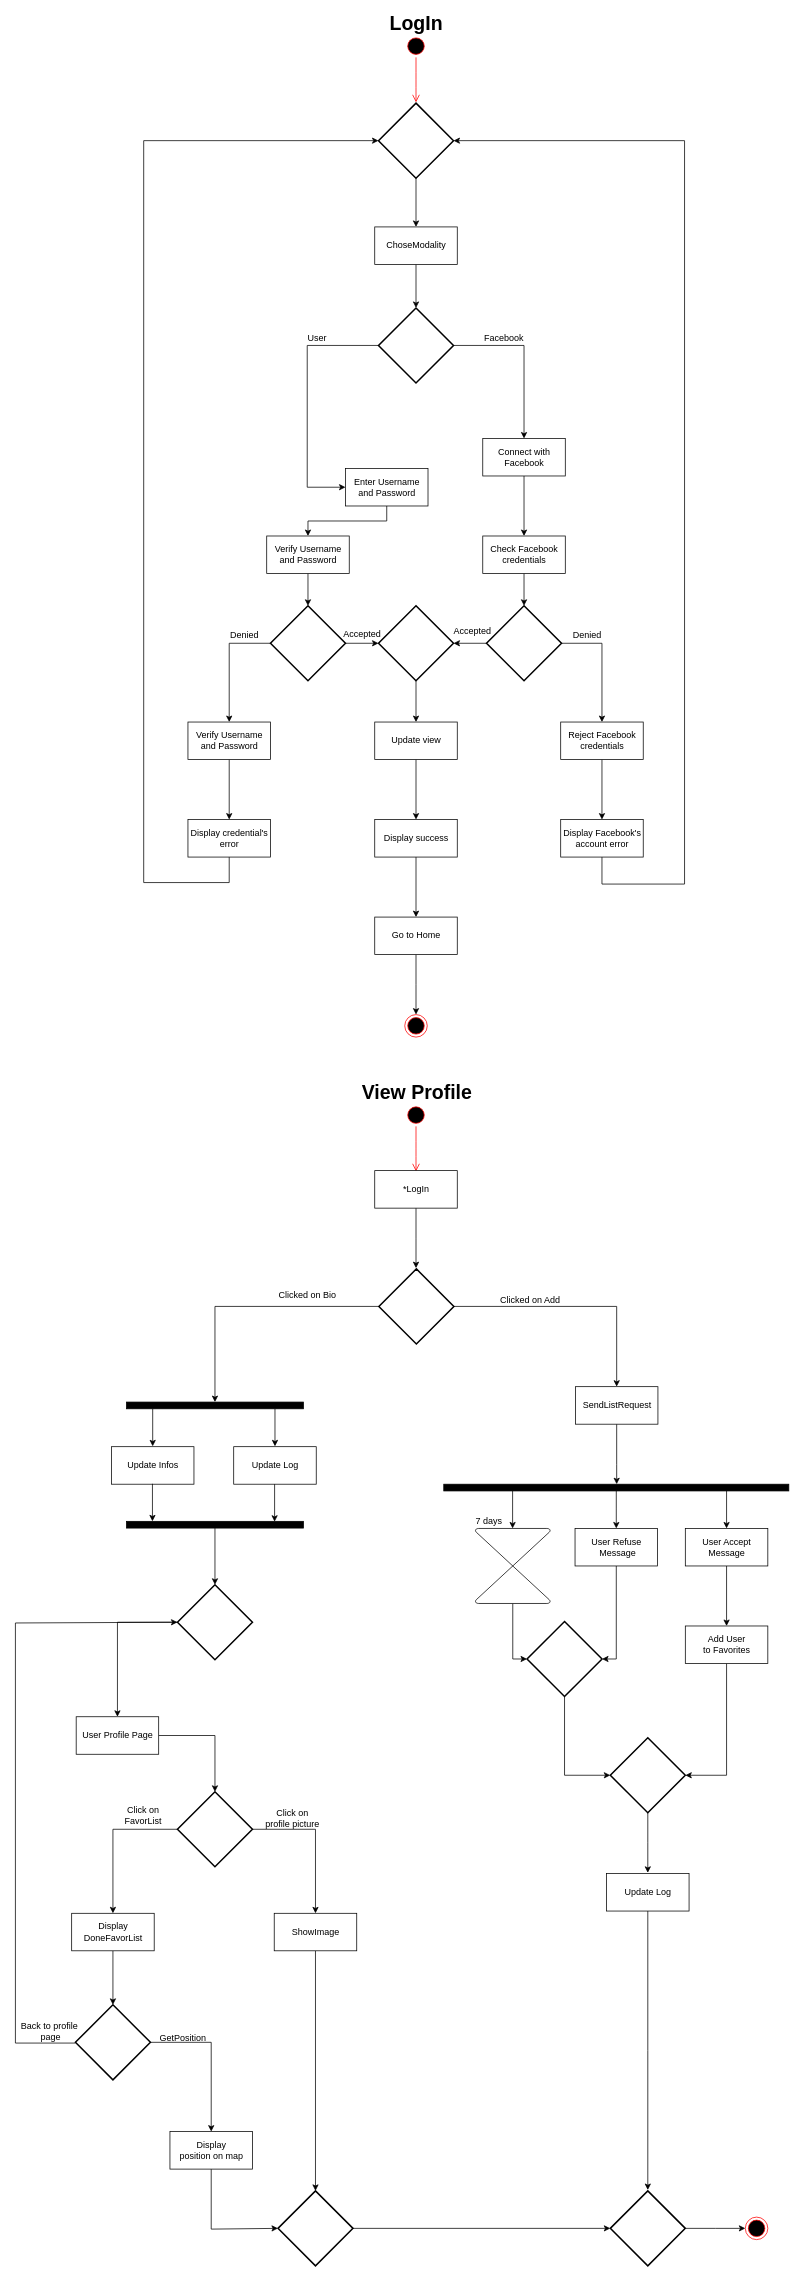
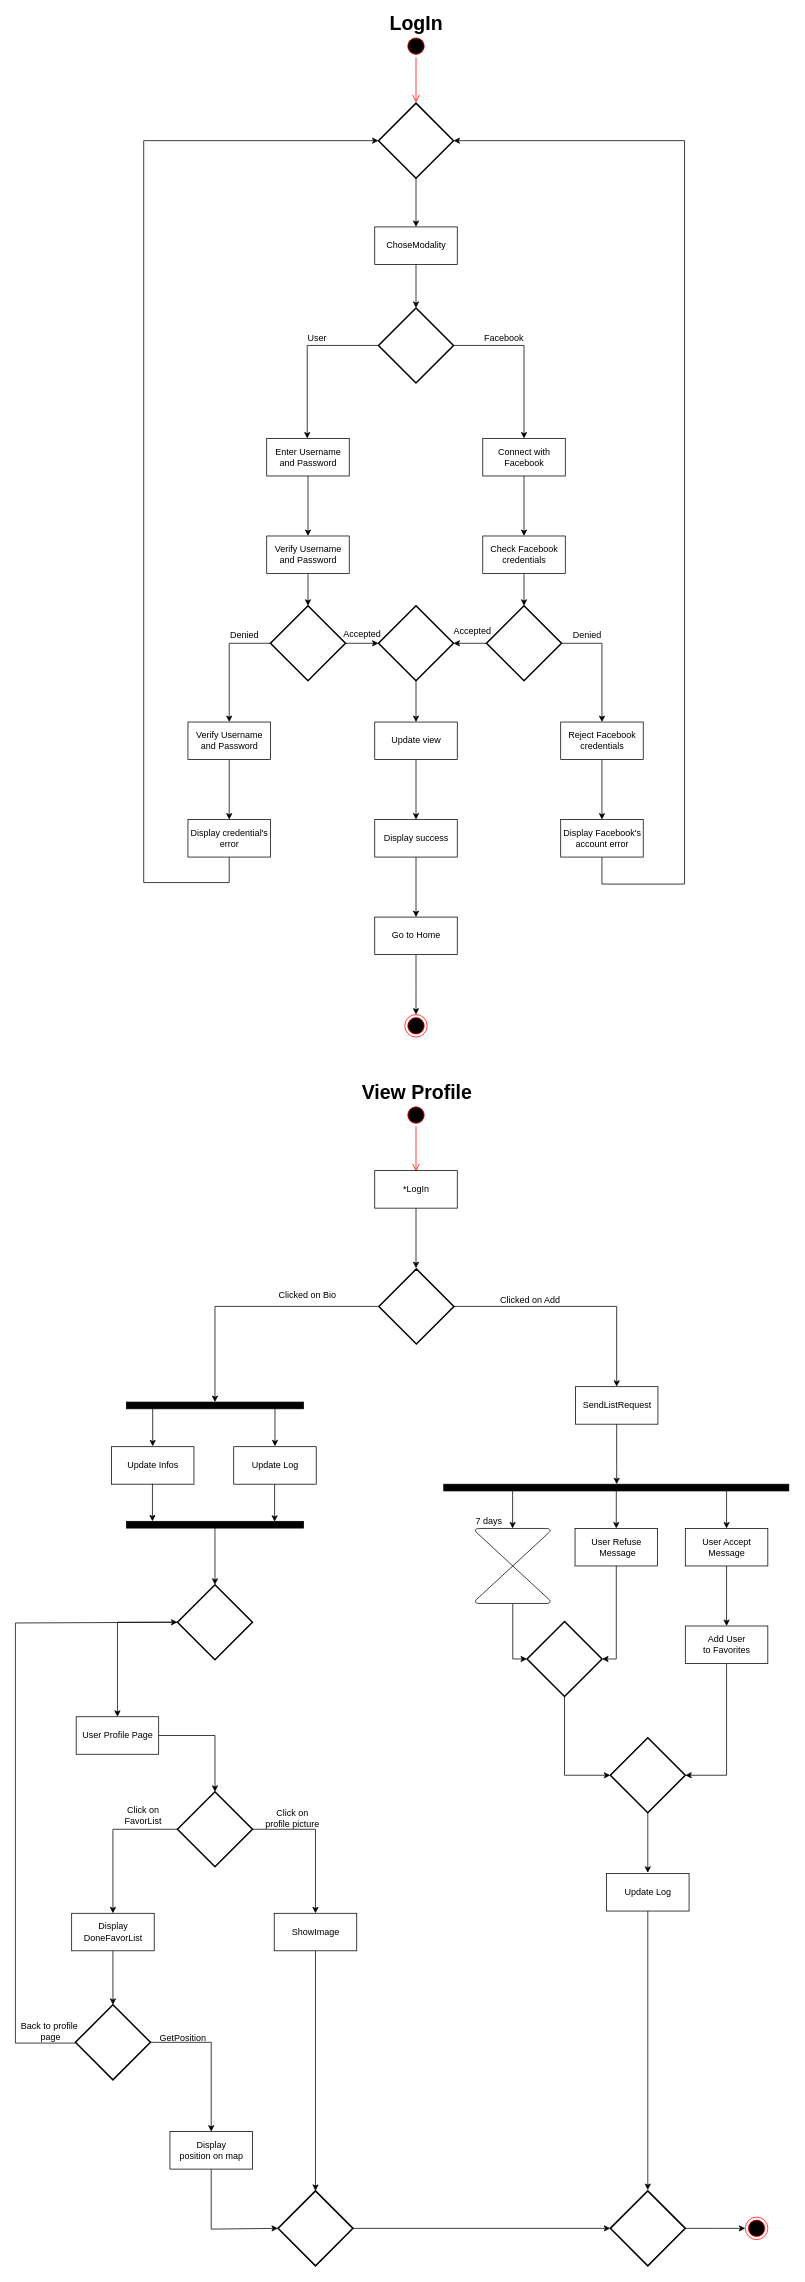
node "Enter Username and Password": moved (387, 487) -> (308, 457)
